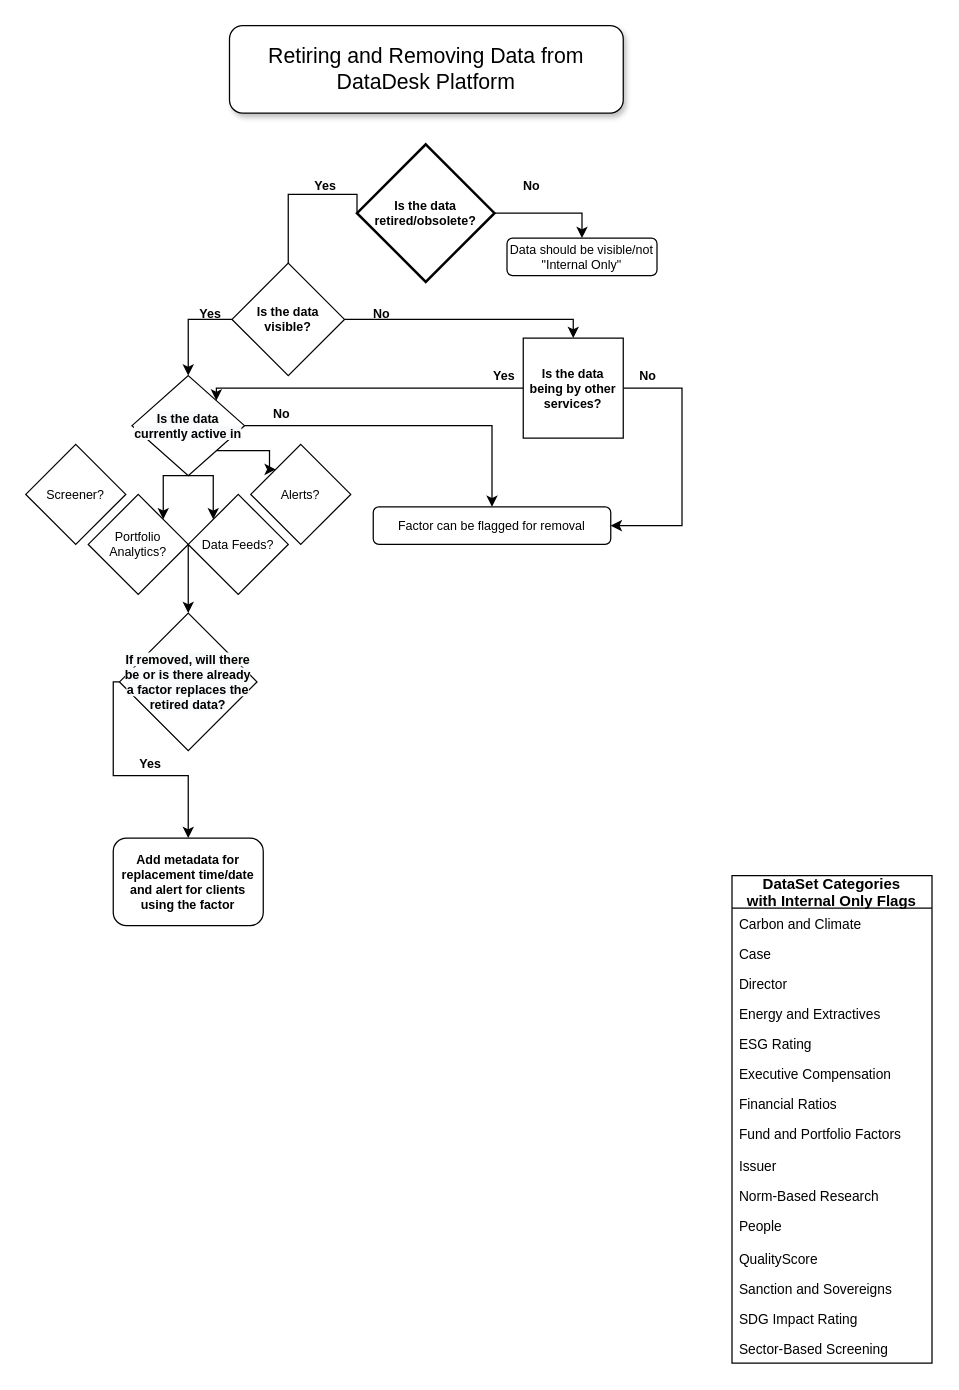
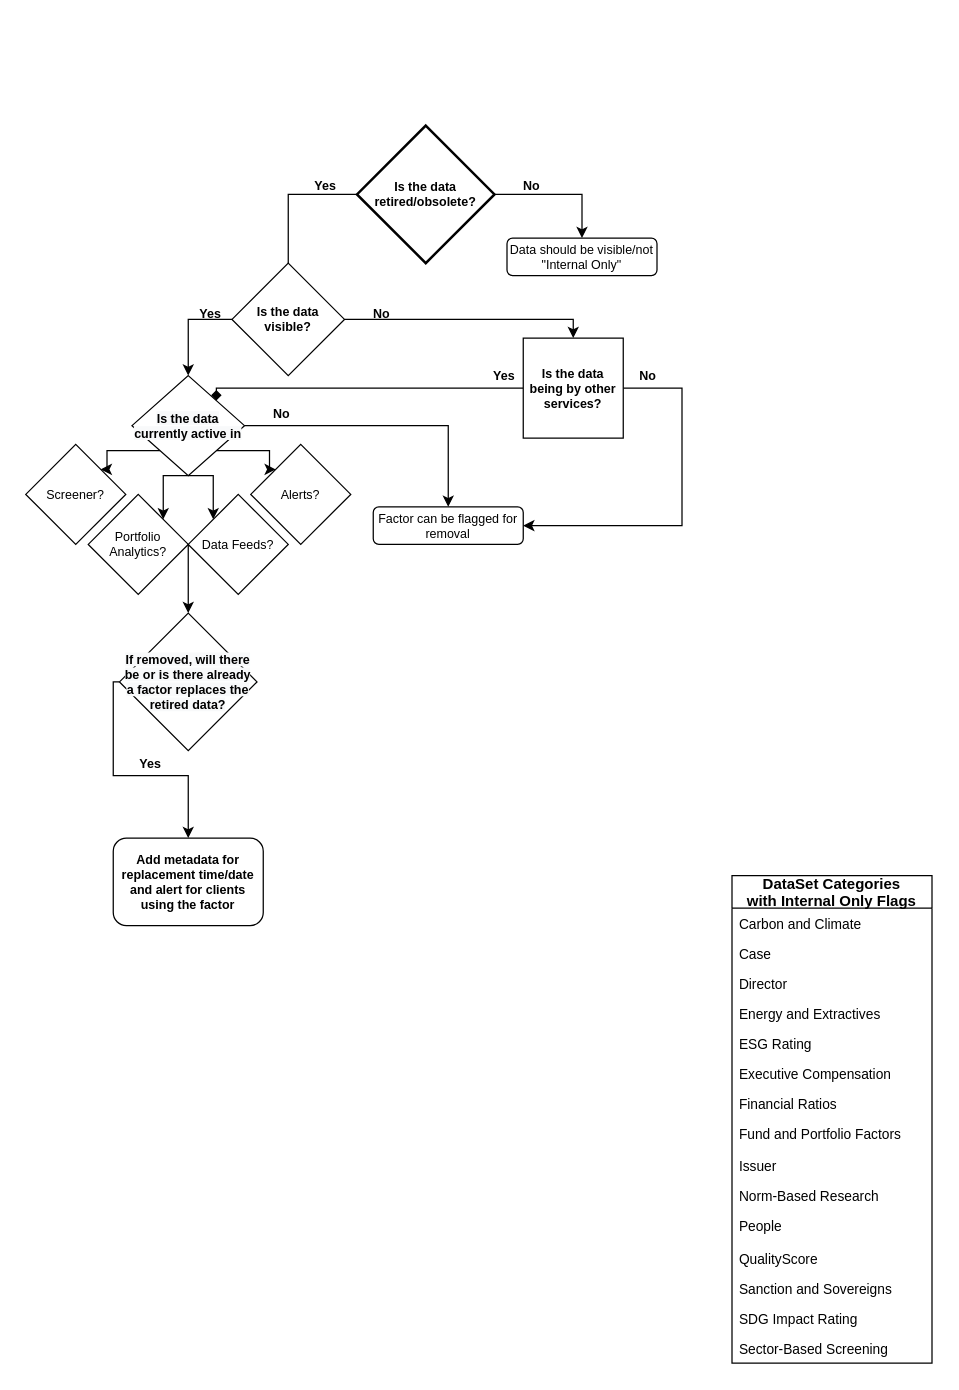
node "Retiring and Removing Data from DataDesk Platform": removed
node "Is the data retired/obsolete?": moved (426, 213) -> (426, 194)
edge "Is the data being by other services?" -> "Is the data currently active in": arrowhead classic -> diamond
edge "Is the data currently active in" -> "Screener?": added
node "Factor can be flagged for removal": size 238x38 -> 150x38
